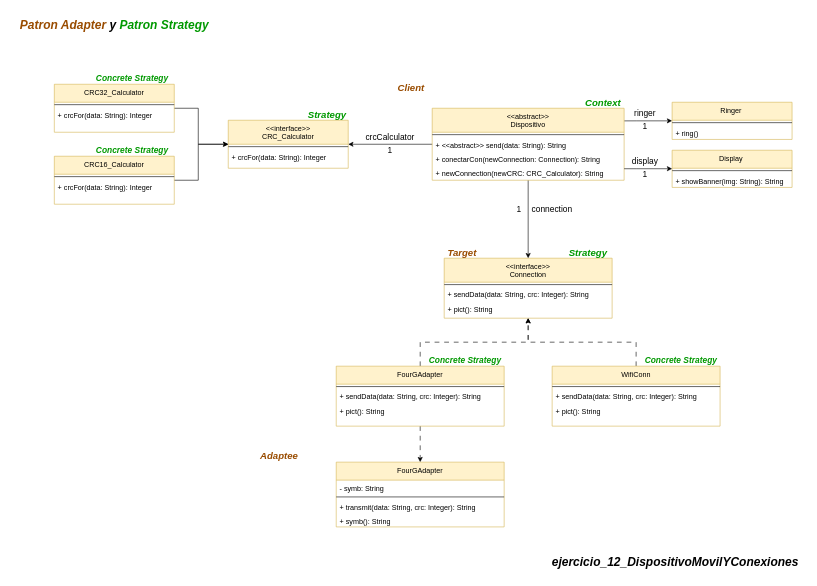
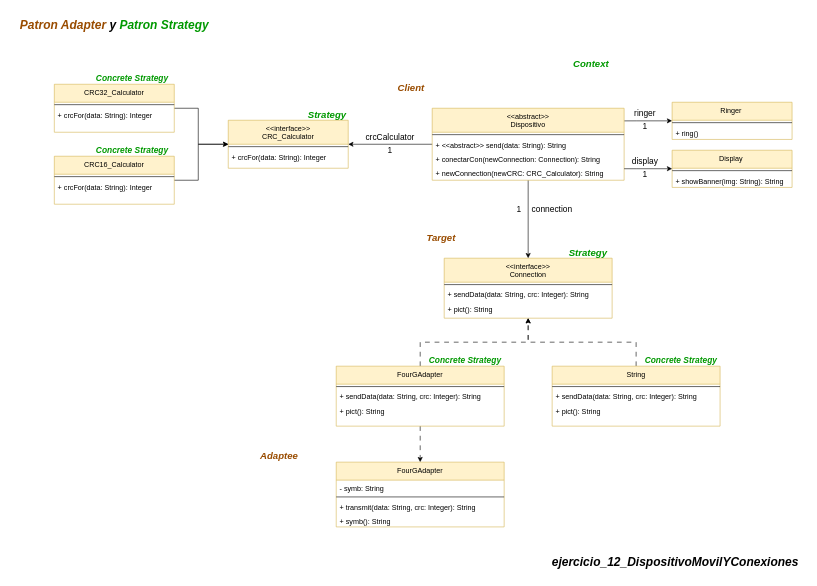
node "Context": moved (603, 102) -> (591, 63)
node "Target": moved (462, 252) -> (441, 237)
node "WifiConn": label "WifiConn" -> "String"
